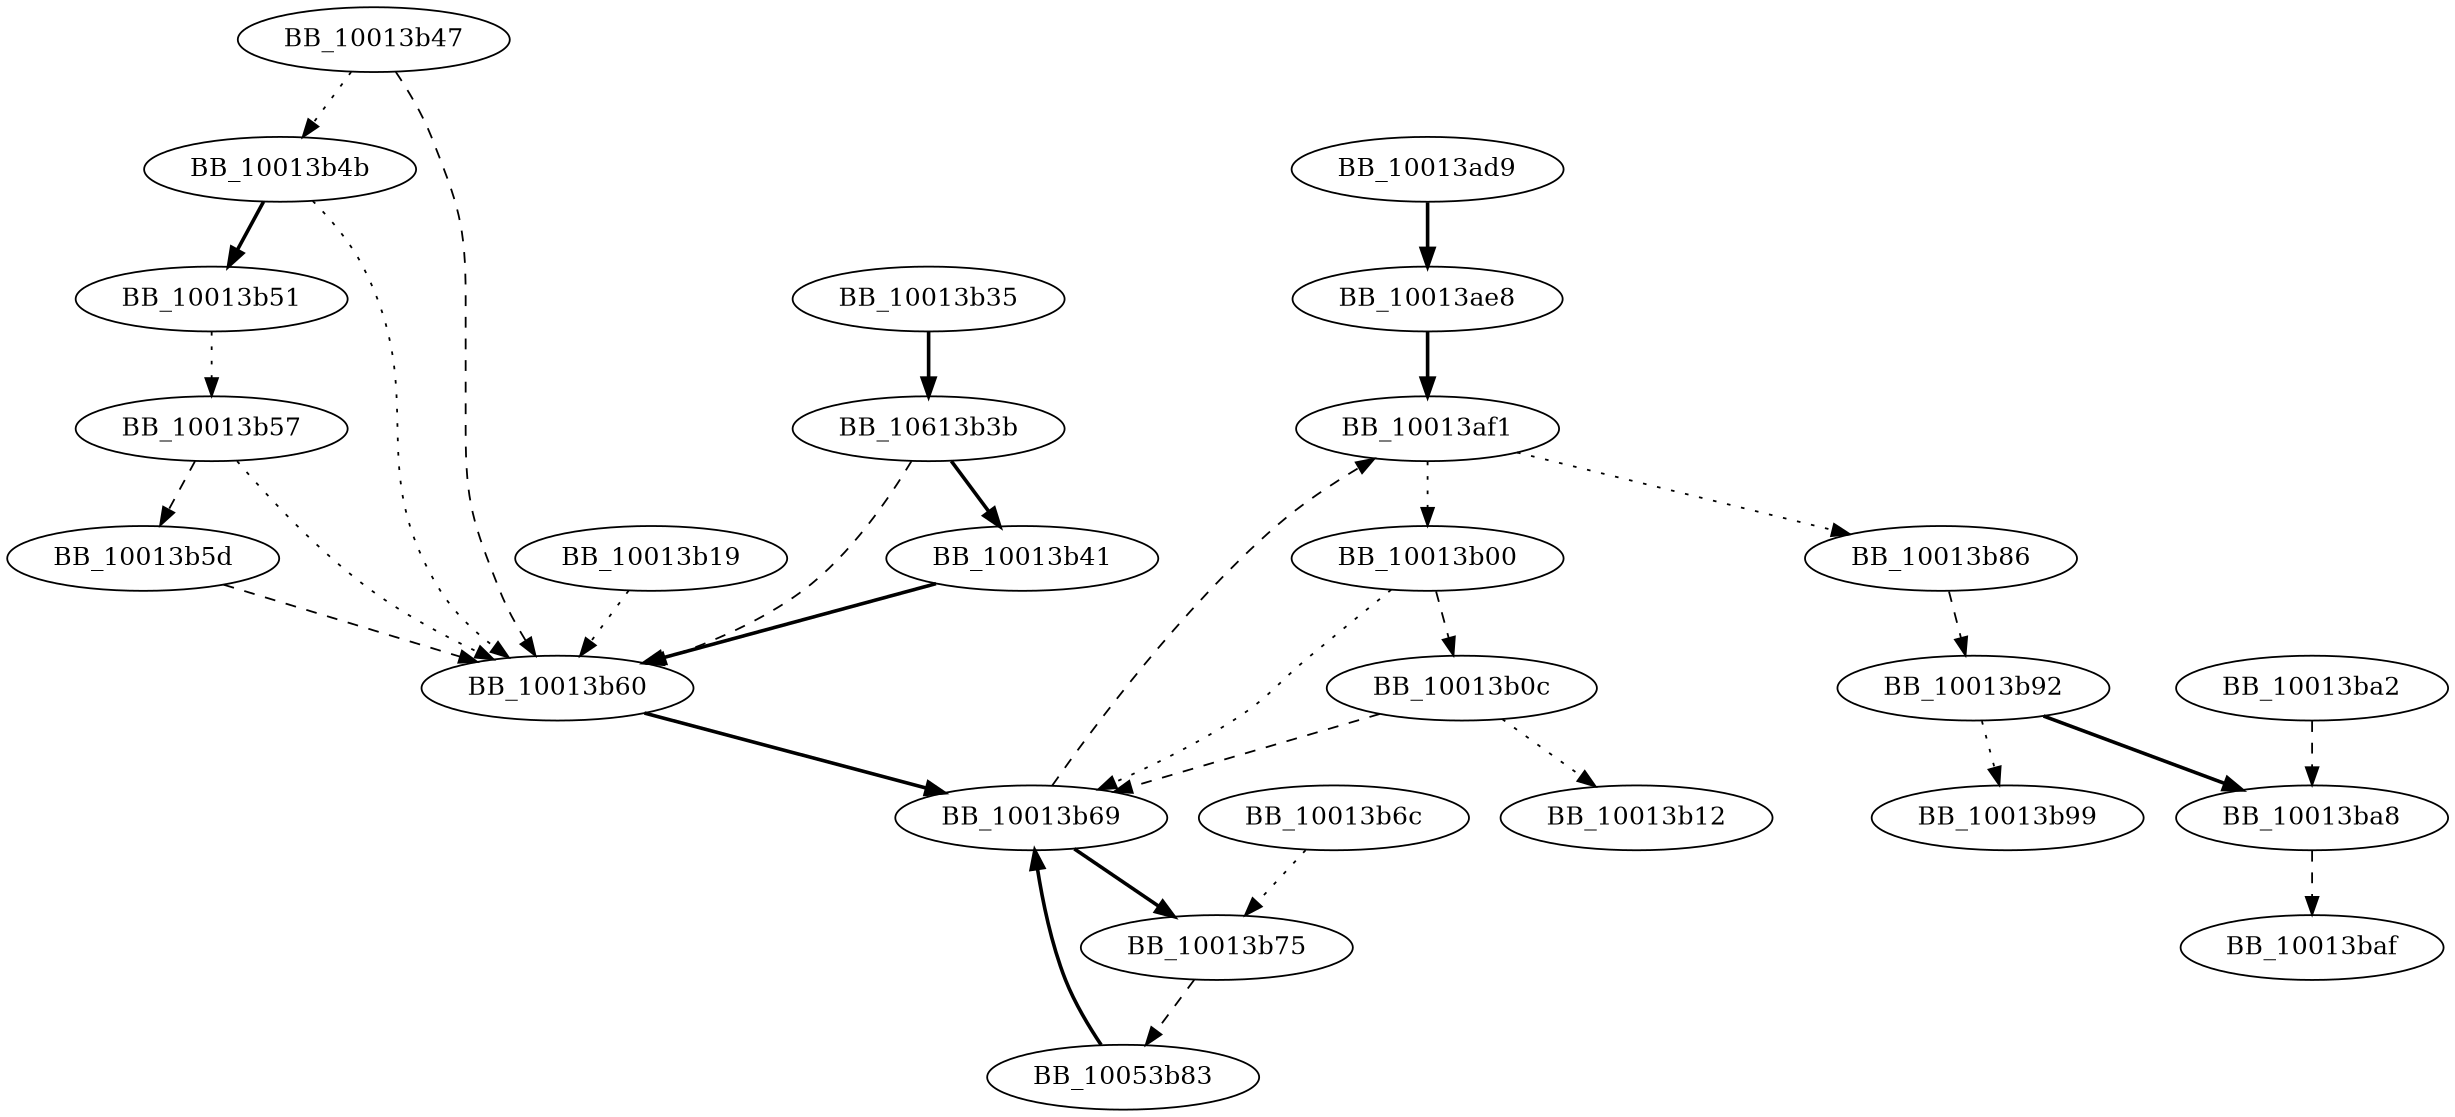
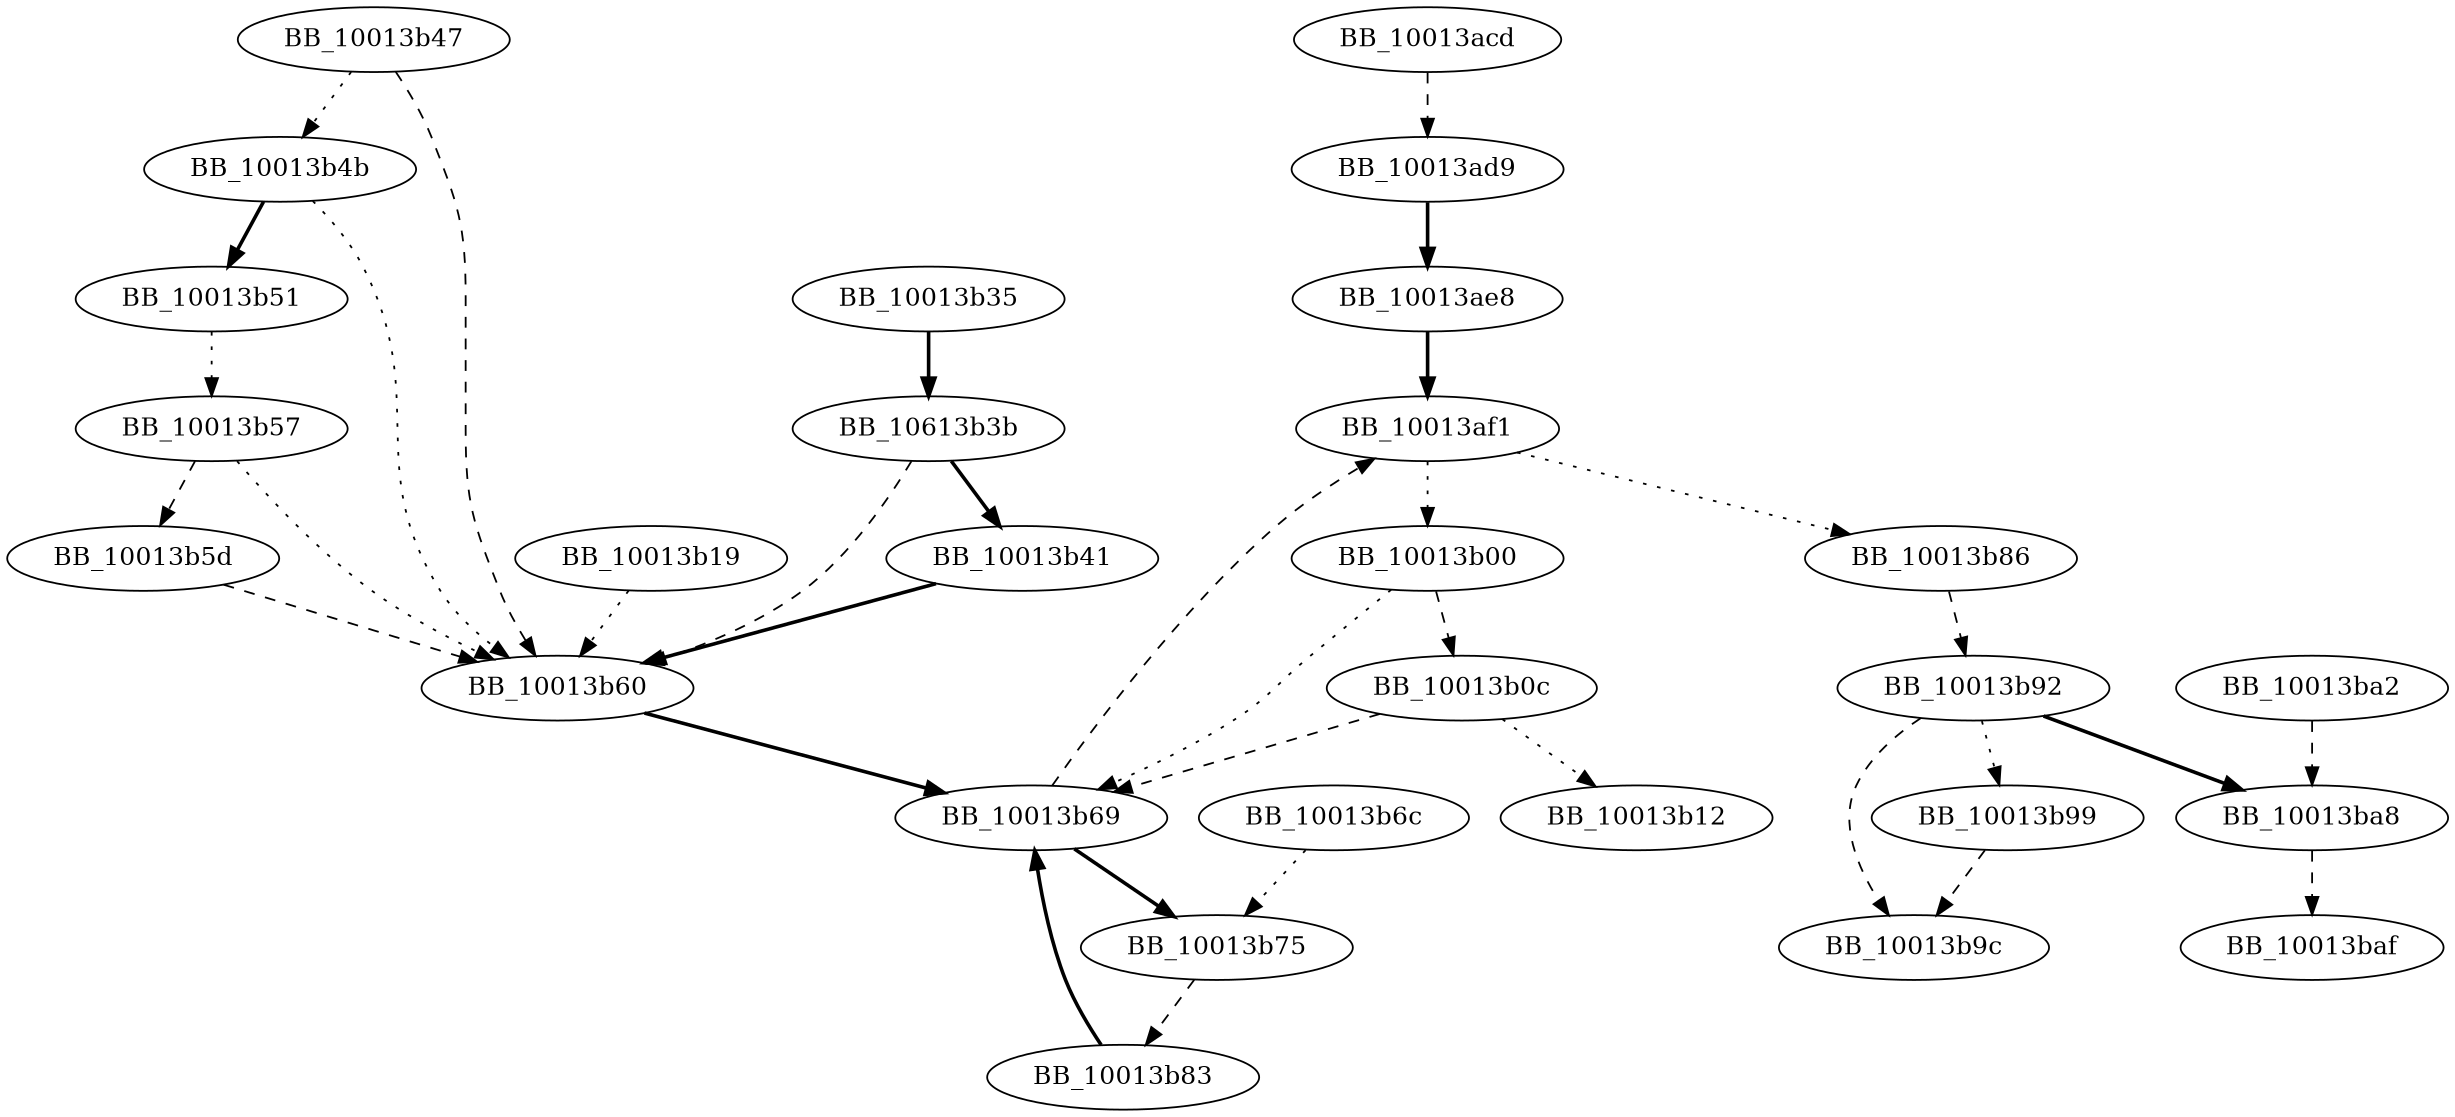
node "BB_10013acd": added
node "BB_10013b9c": added
node "BB_10053b83": label "BB_10053b83" -> "BB_10013b83"
